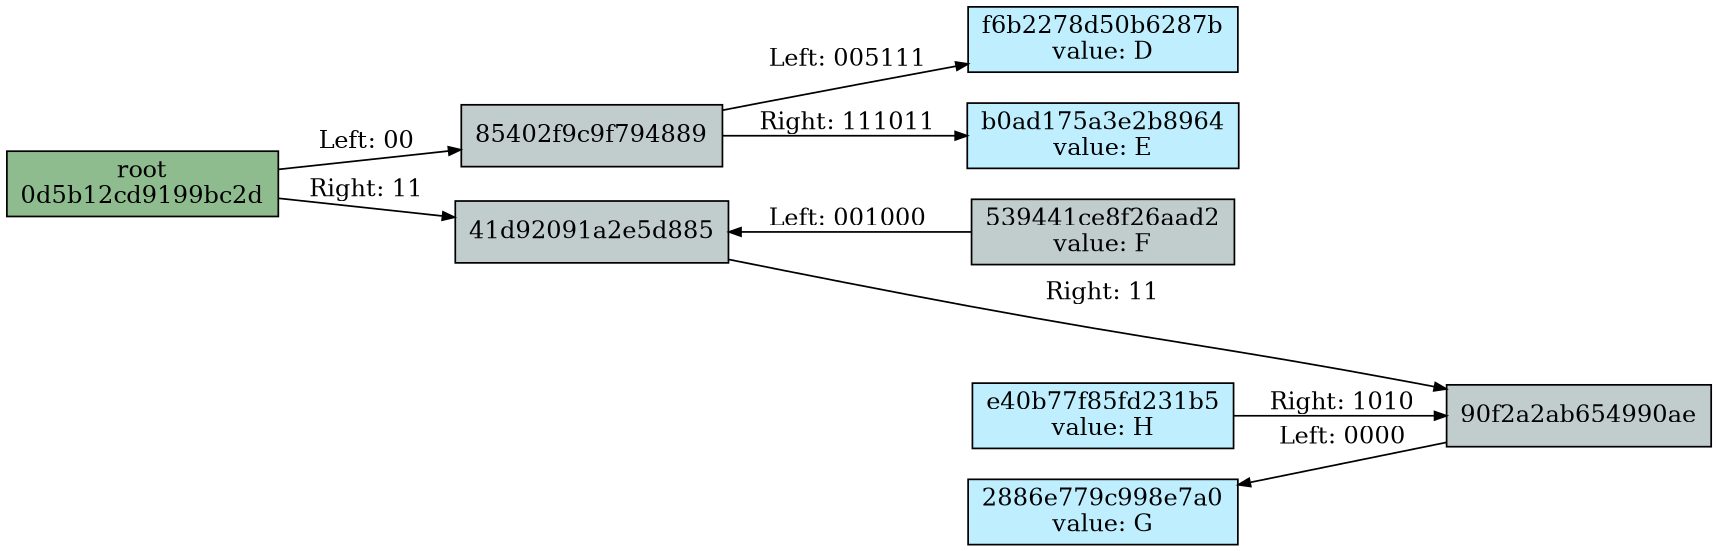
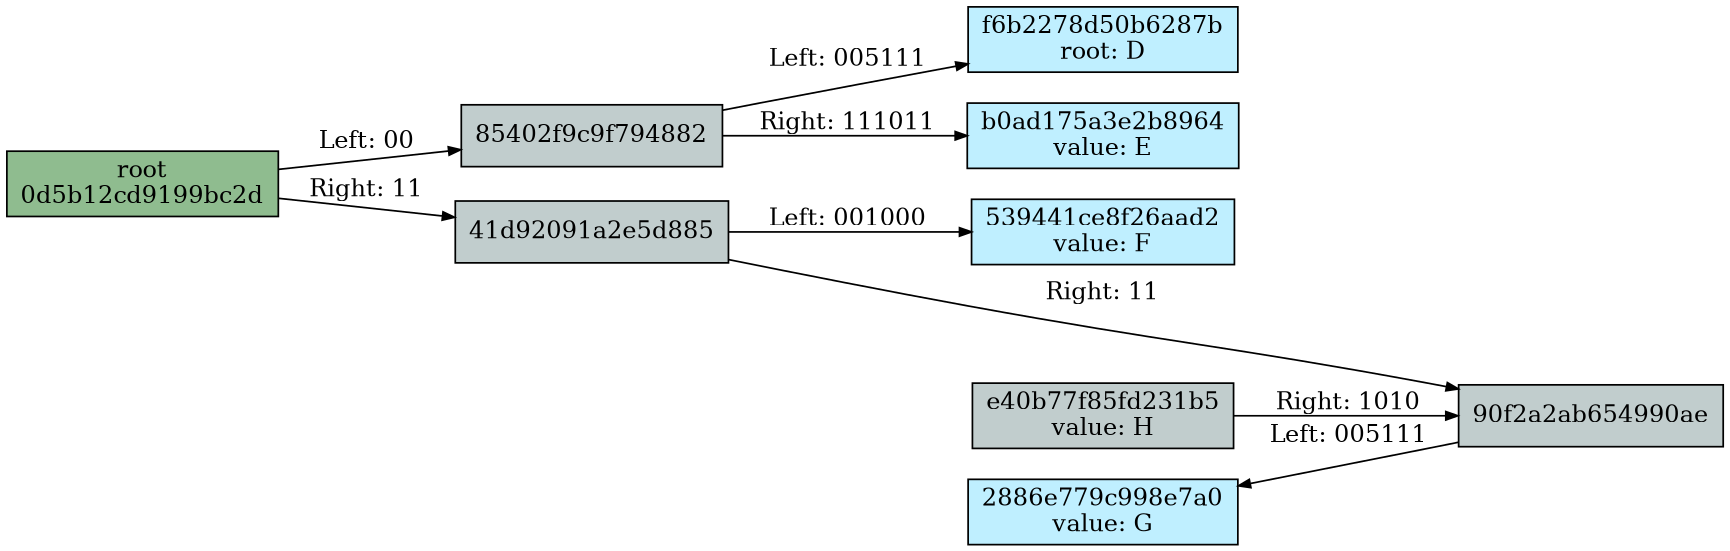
node "f6b2278d50b6287b value: D": label "f6b2278d50b6287b value: D" -> "f6b2278d50b6287b root: D"
node "85402f9c9f794889": label "85402f9c9f794889" -> "85402f9c9f794882"
edge "539441ce8f26aad2 value: F" -> "41d92091a2e5d885": reversed
node "539441ce8f26aad2 value: F": fillcolor azure3 -> lightblue1
node "e40b77f85fd231b5 value: H": fillcolor lightblue1 -> azure3
edge "90f2a2ab654990ae" -> "2886e779c998e7a0 value: G": label "Left: 0000" -> "Left: 005111"
